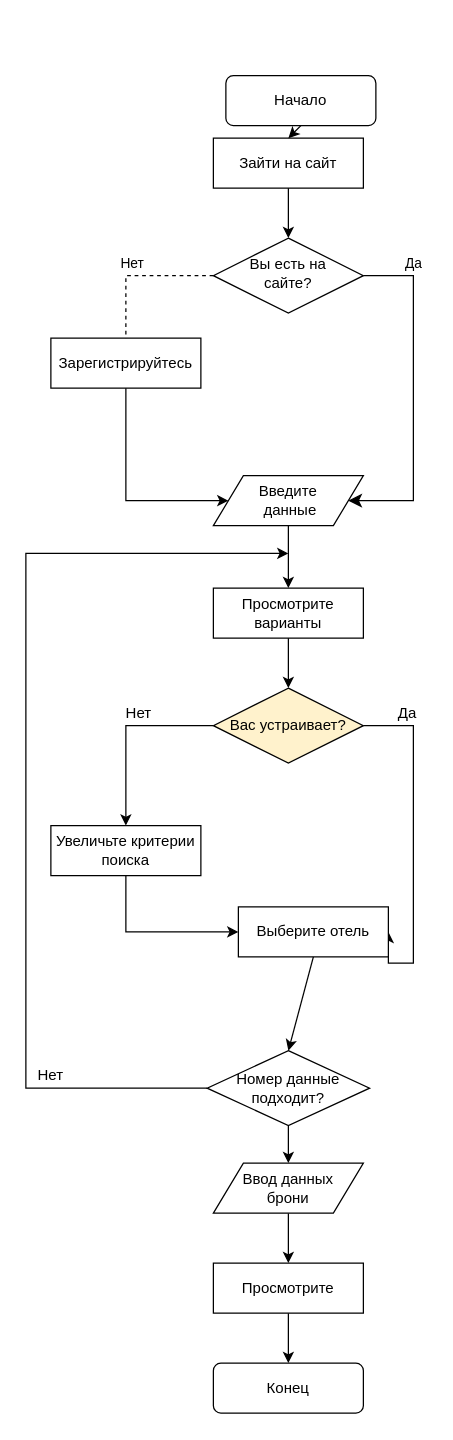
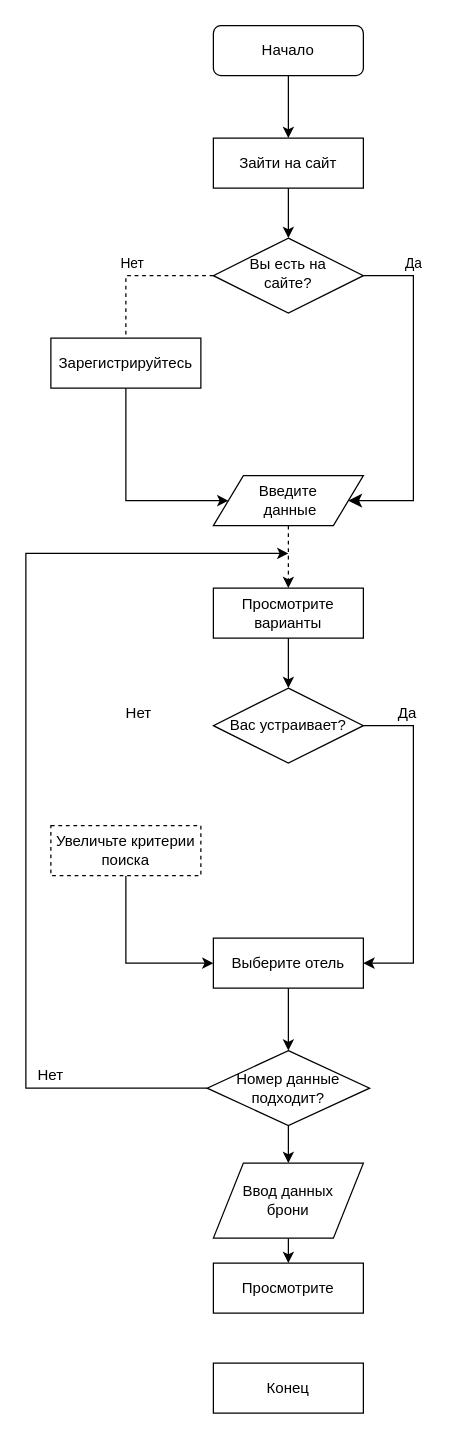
node "Начало": moved (301, 101) -> (288, 51)
edge "Введите данные" -> "Просмотрите варианты": style solid -> dashed
node "Вас устраивает?": fillcolor #fff2cc -> #ffffff
edge "Вас устраивает?" -> "Увеличьте критерии поиска": removed
node "Увеличьте критерии поиска": style solid -> dashed
node "Выберите отель": moved (313, 932) -> (288, 963)
node "Ввод данных брони": size 150x50 -> 150x75
edge "Просмотрите" -> "Конец": removed
node "Конец": shape rounded rectangle -> rectangle
